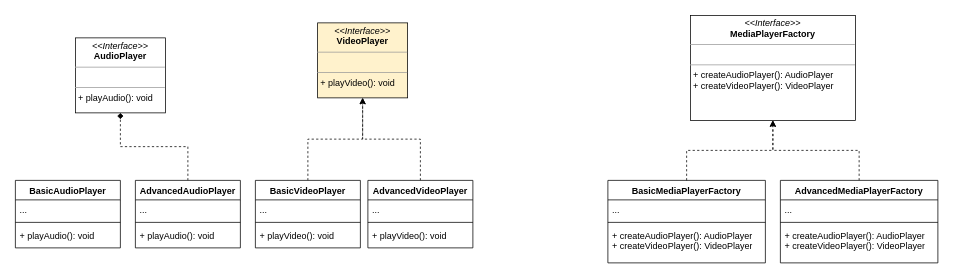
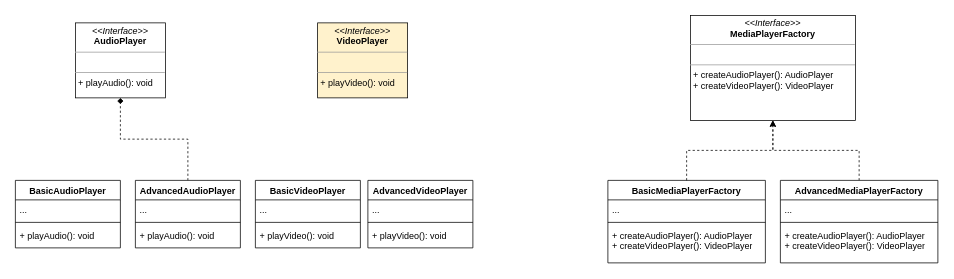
node "<<Interface>> AudioPlayer + playAudio(): void": moved (120, 75) -> (120, 60)
edge "BasicVideoPlayer" -> "<<Interface>> VideoPlayer + playVideo(): void": removed
edge "AdvancedVideoPlayer" -> "<<Interface>> VideoPlayer + playVideo(): void": removed
